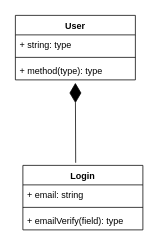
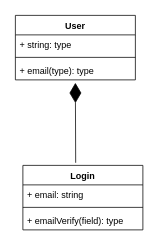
node "+ method(type): type": label "+ method(type): type" -> "+ email(type): type"
